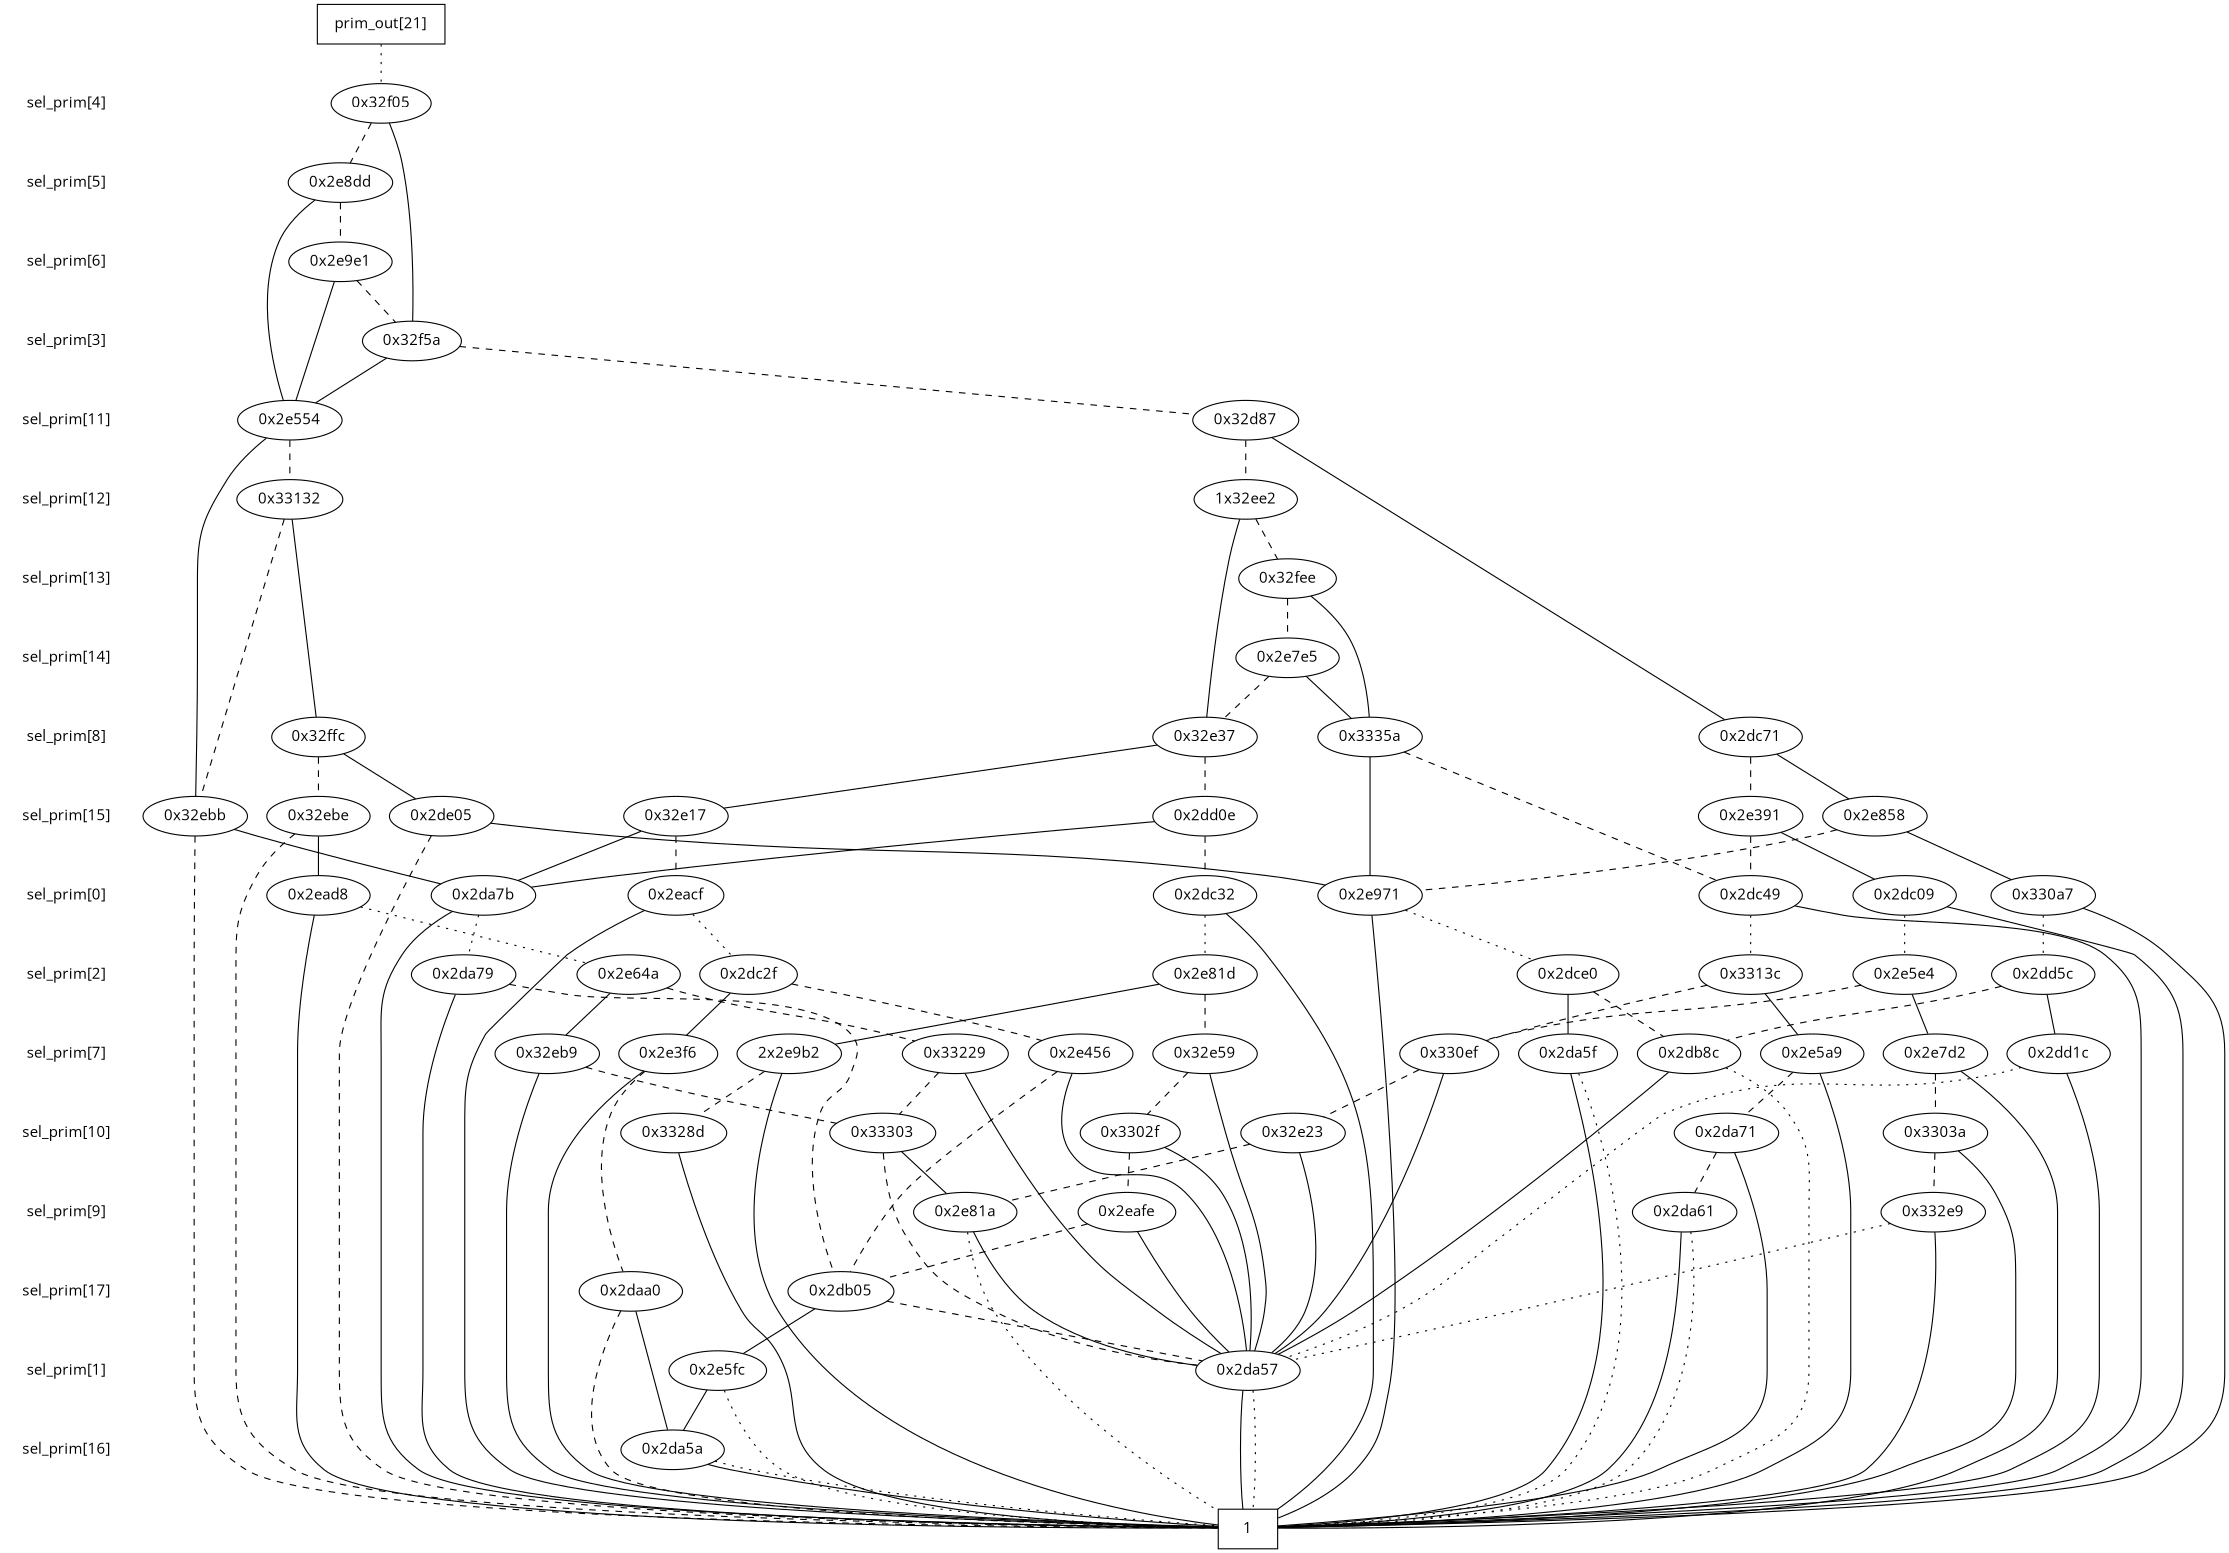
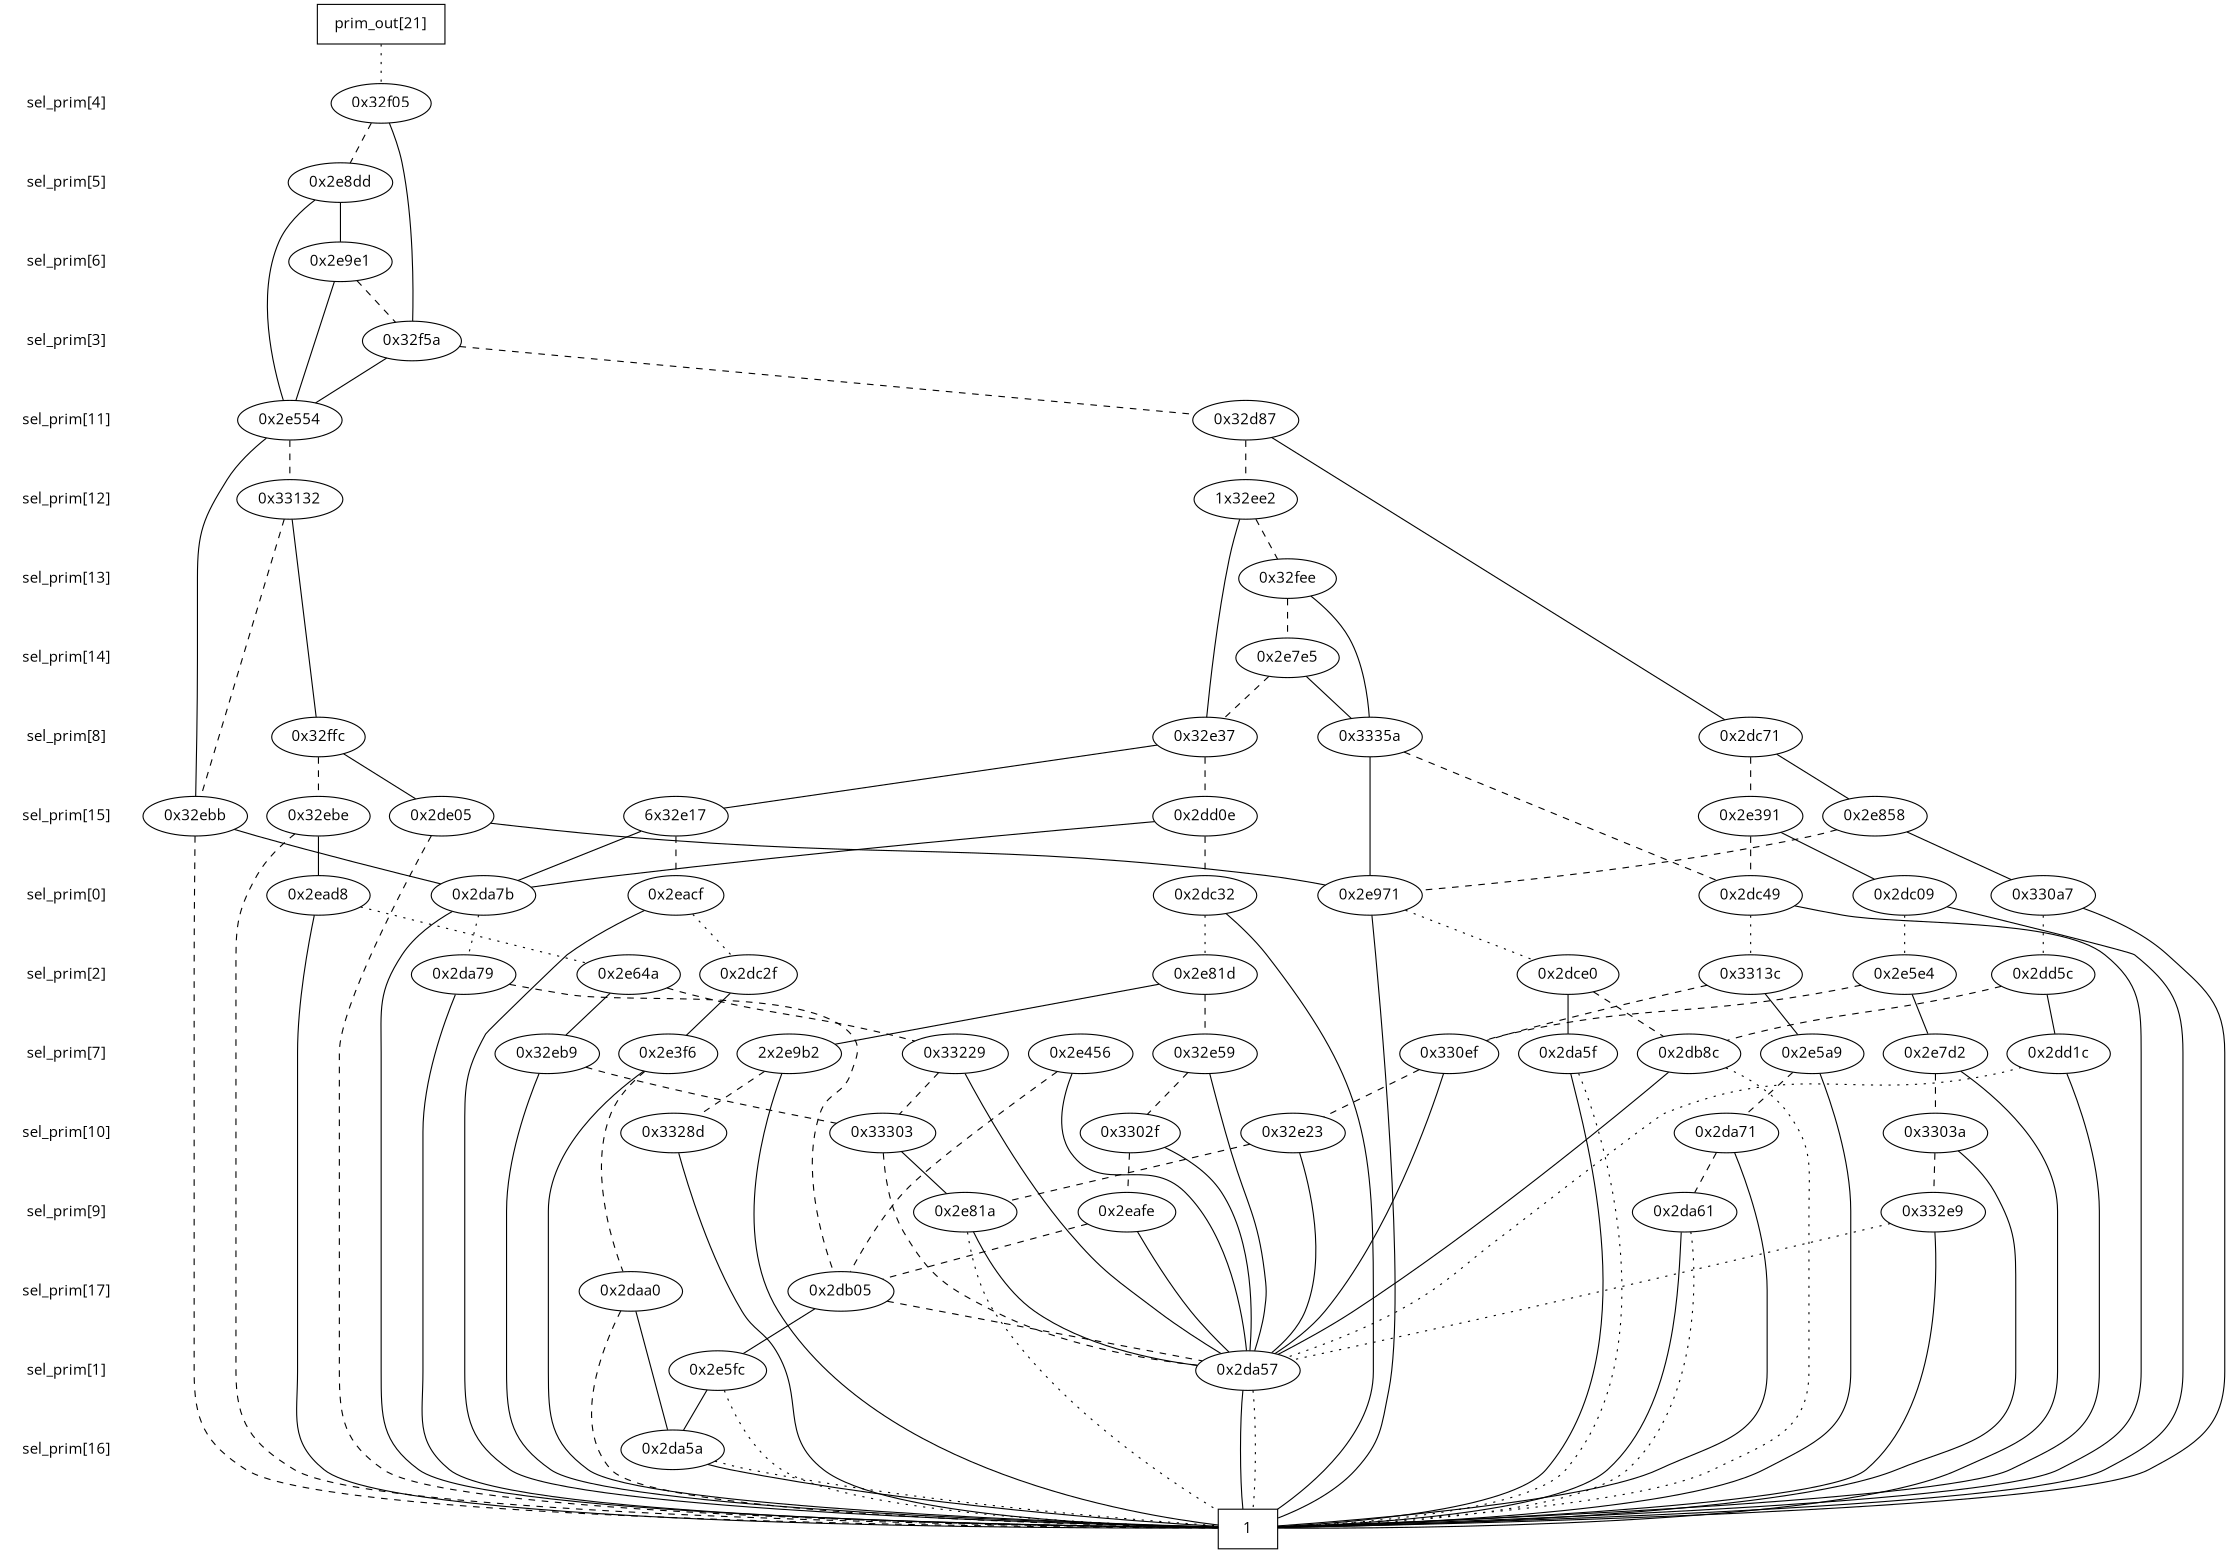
edge "0x2e8dd" -- "0x2e9e1": style dashed -> solid
node "0x32e17": label "0x32e17" -> "6x32e17"
edge "0x2dc2f" -- "0x2e456": removed
